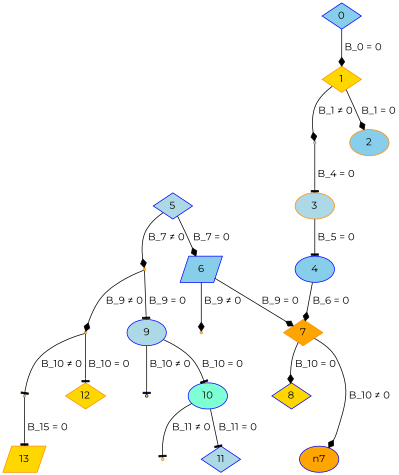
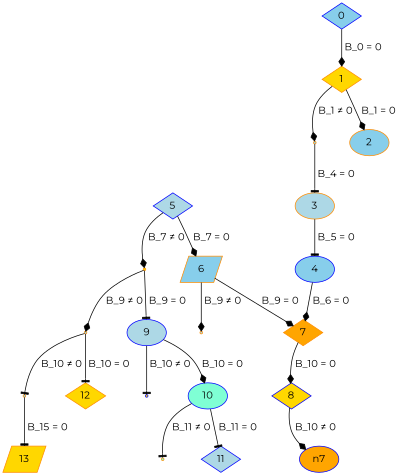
node "6": color blue -> darkorange
edge "9" -> "10": arrowhead tee -> diamond
edge "7" -> "n7": now "8" -> "n7"
